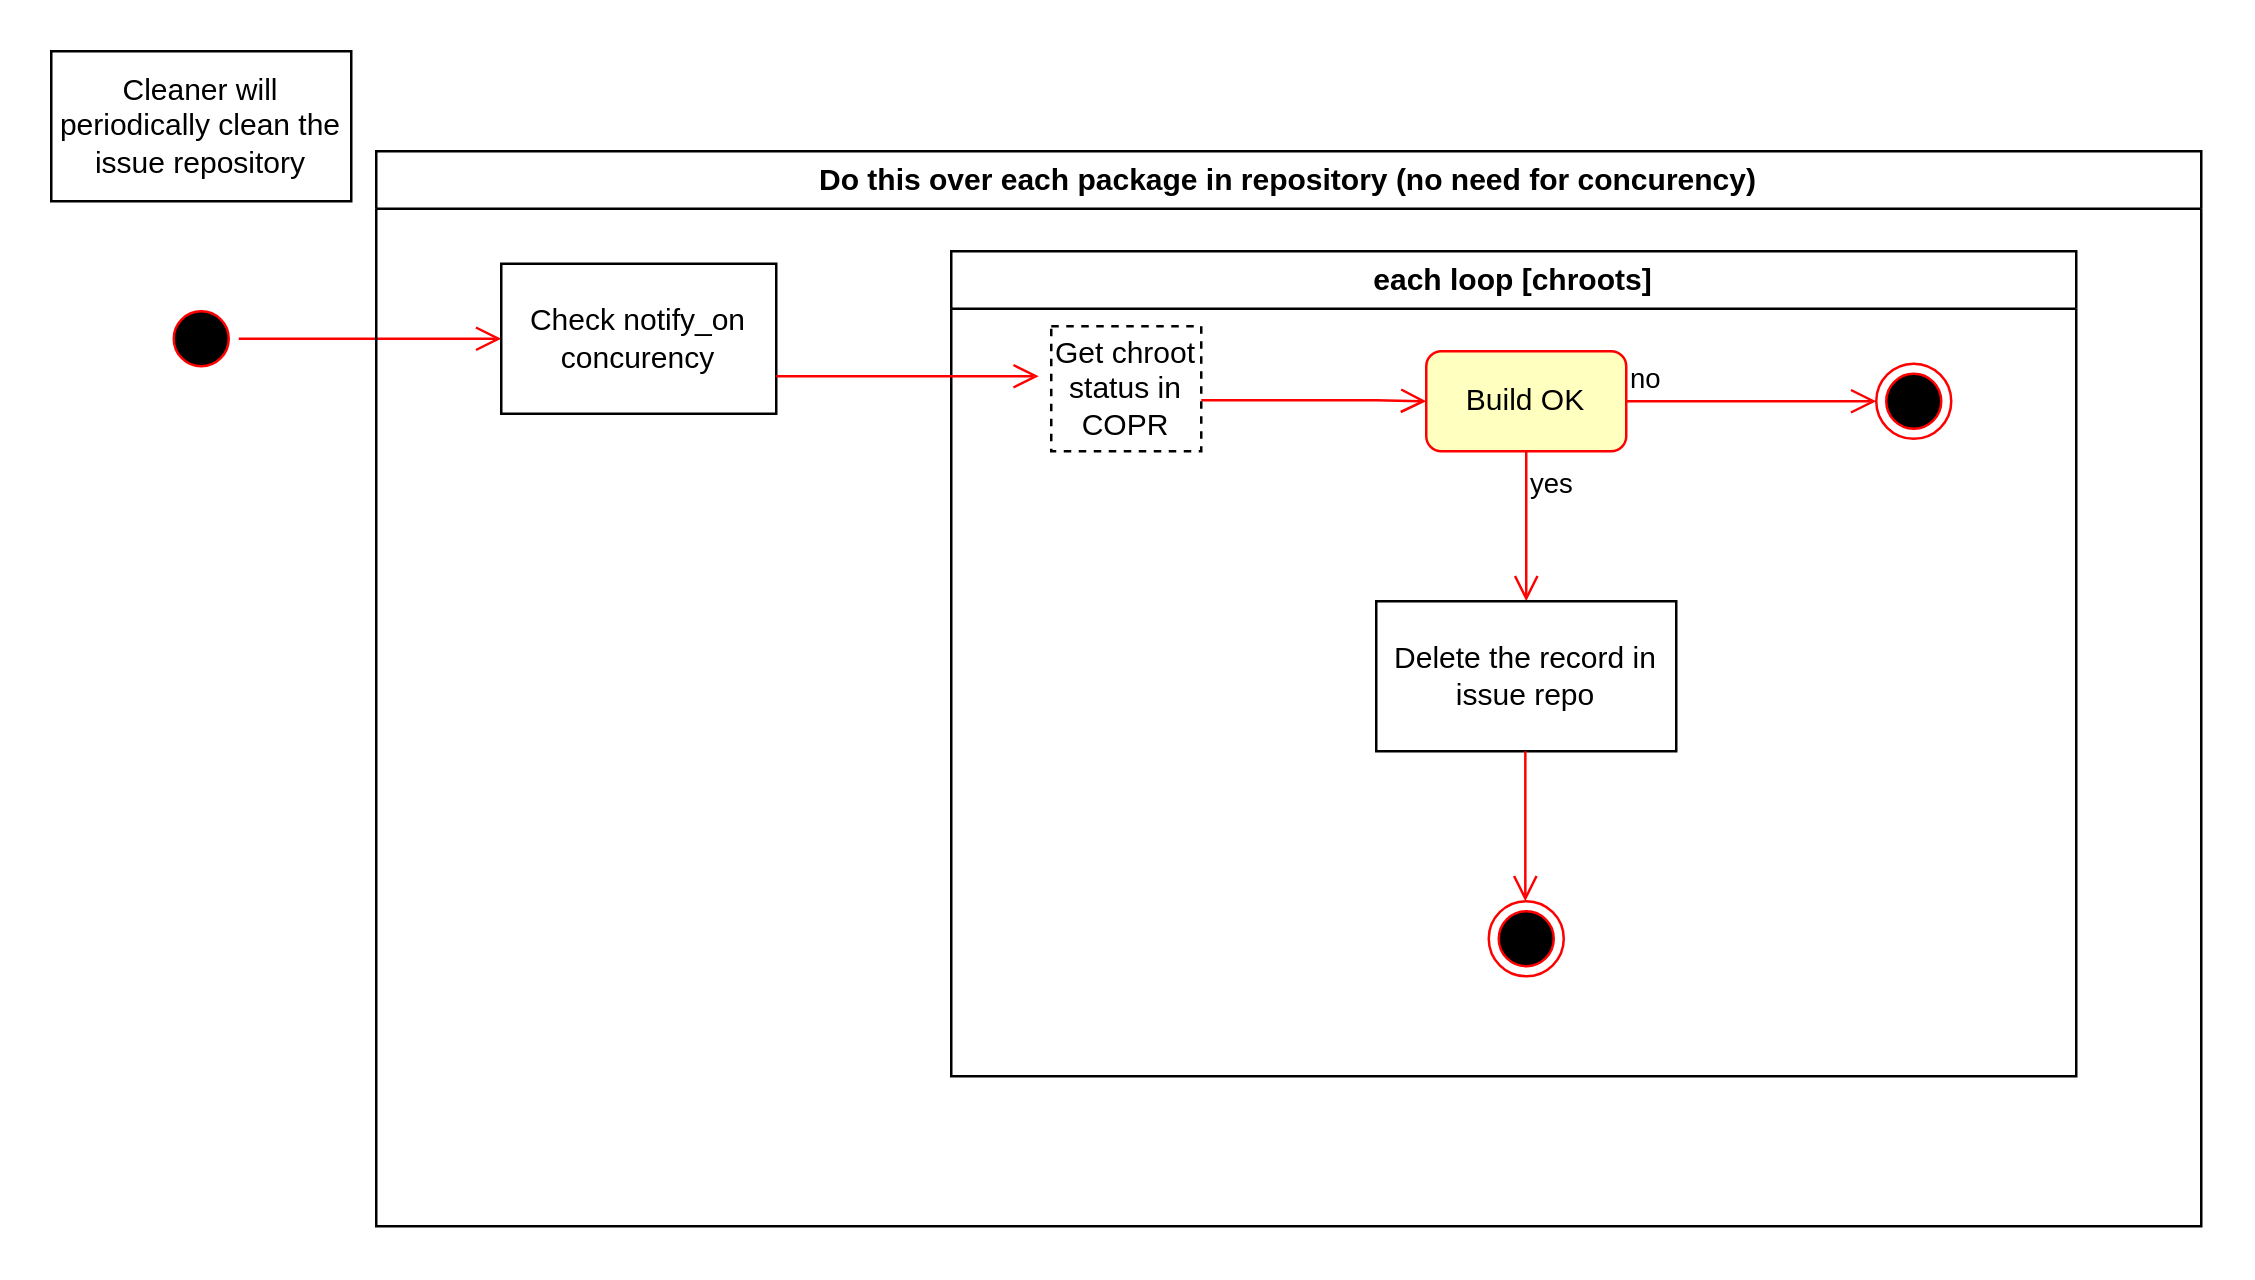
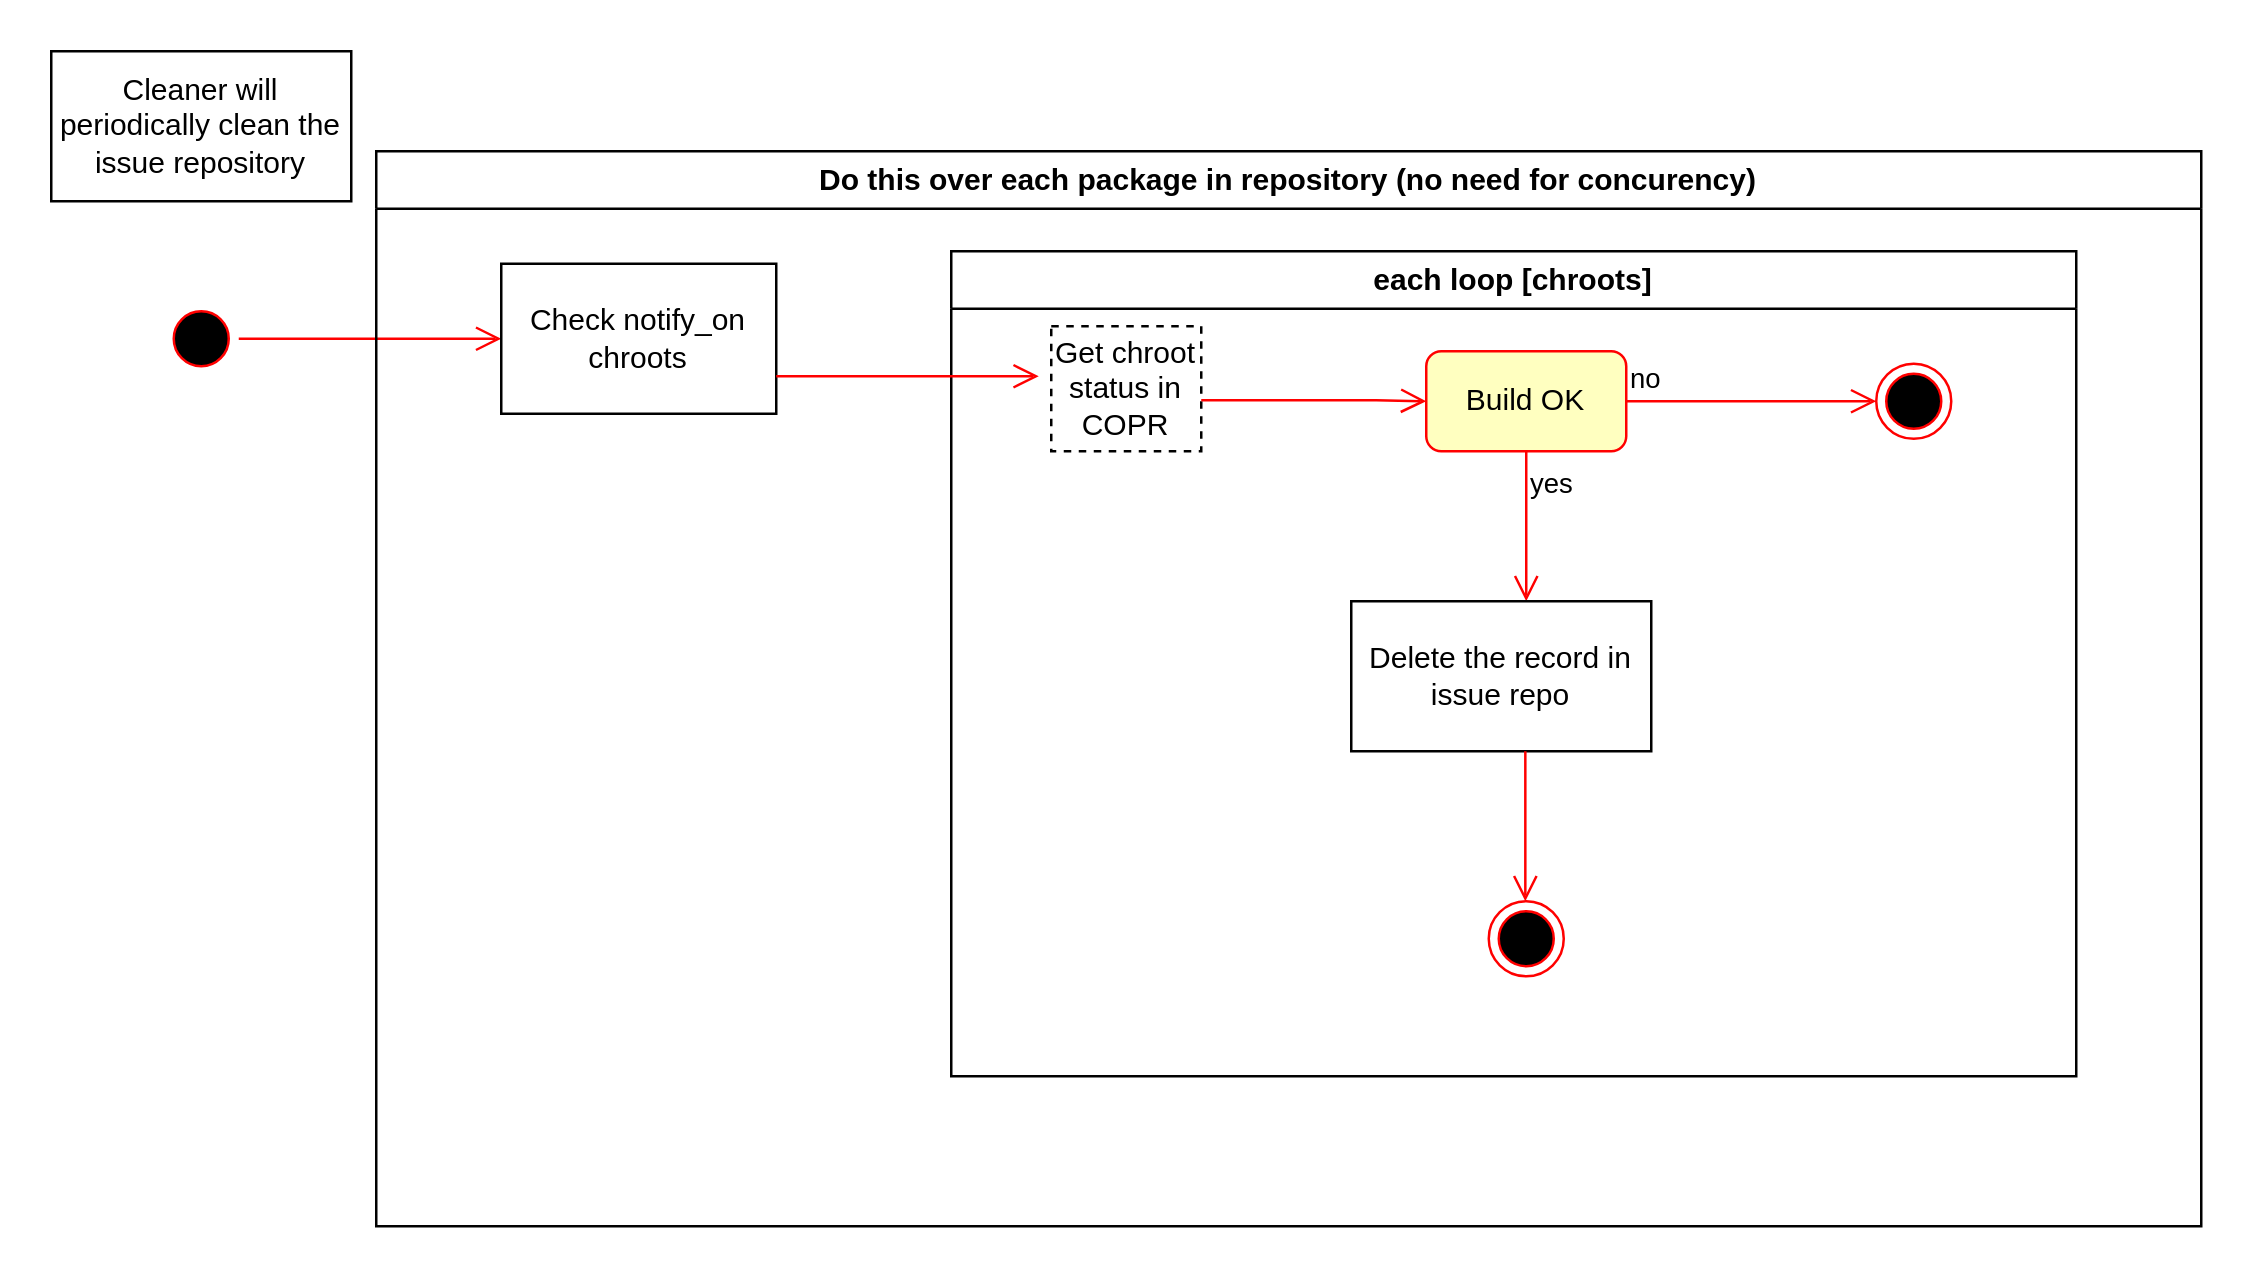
node "Check notify_on concurency": label "Check notify_on concurency" -> "Check notify_on chroots"
node "Delete the record in issue repo": moved (1526, 676) -> (1501, 676)
